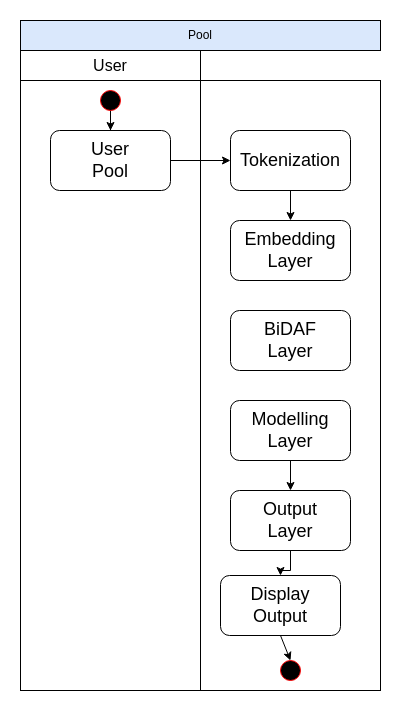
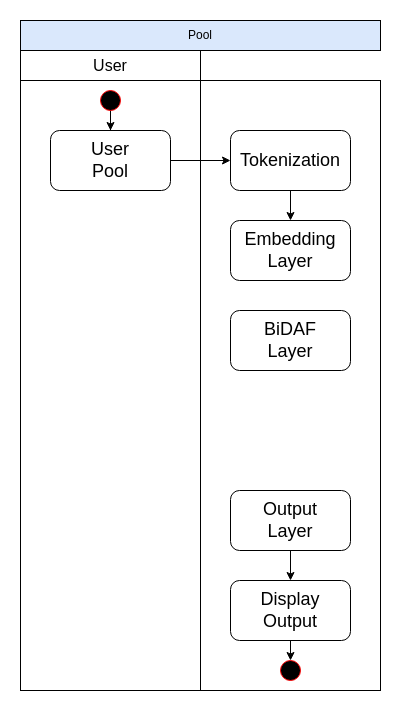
node "Modelling Layer": removed
edge "Modelling Layer" -> "Output Layer": removed
node "Display Output": moved (281, 606) -> (291, 611)
